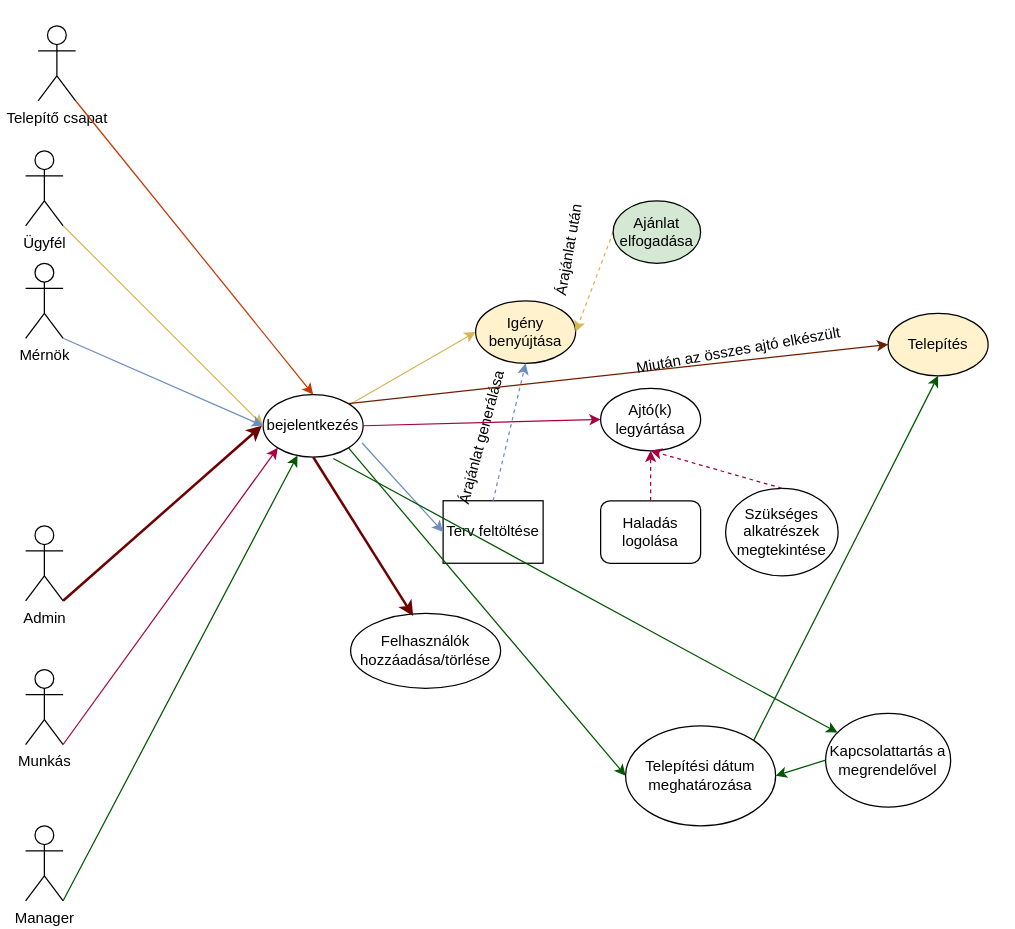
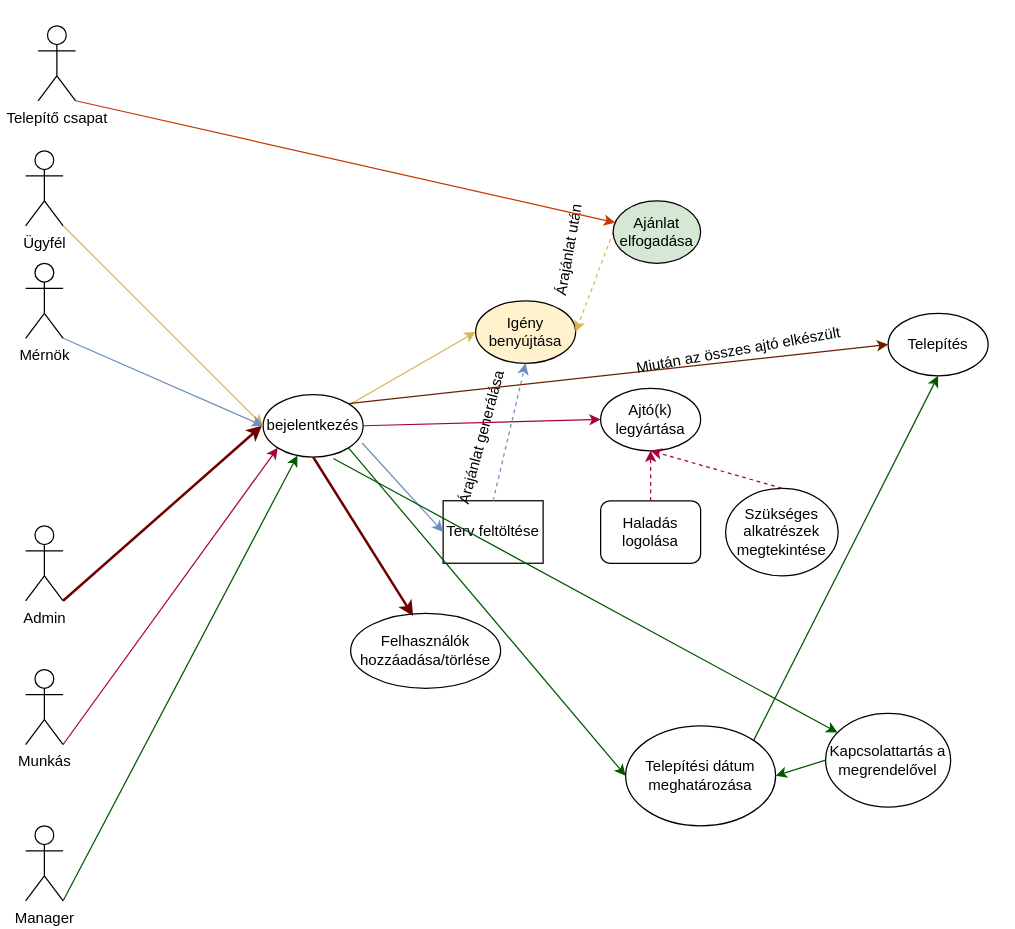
edge "Telepítő csapat" -> "bejelentkezés": now "Telepítő csapat" -> "Ajánlat elfogadása"
node "Telepítés": fillcolor #fff2cc -> #ffffff
